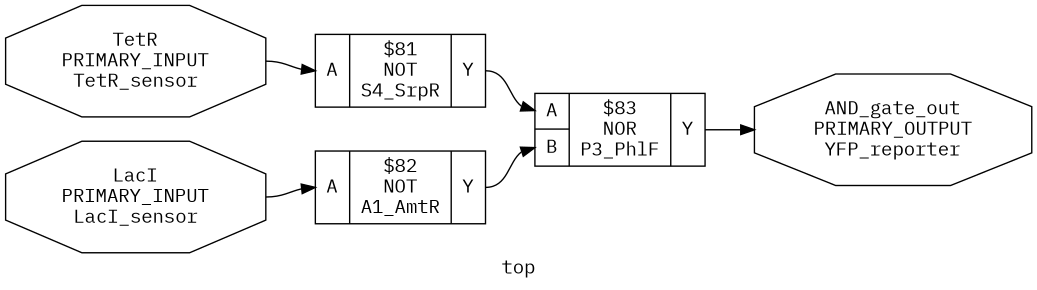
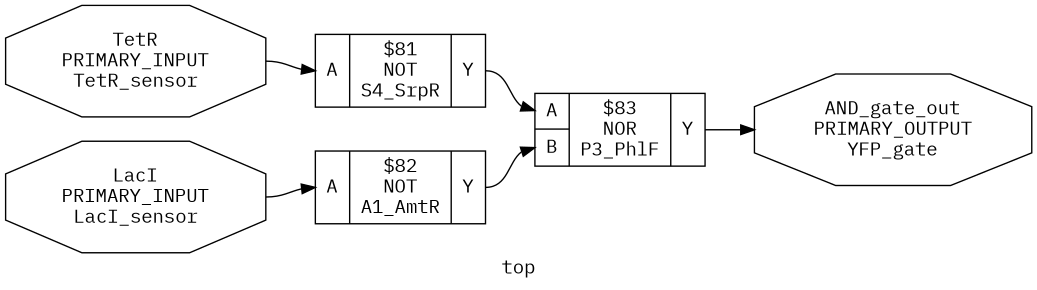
node "AND_gate_out PRIMARY_OUTPUT YFP_reporter": label "AND_gate_out PRIMARY_OUTPUT YFP_reporter" -> "AND_gate_out PRIMARY_OUTPUT YFP_gate"
